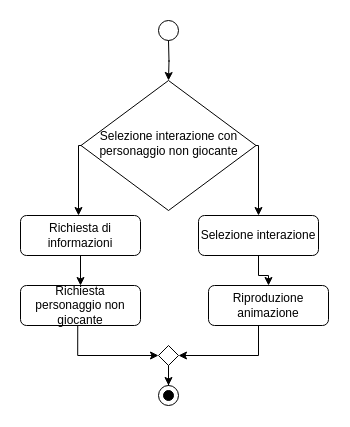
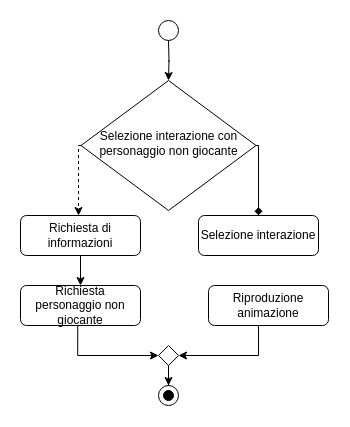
edge "Selezione interazione con personaggio non giocante" -> "Richiesta di informazioni": style solid -> dashed
edge "Selezione interazione con personaggio non giocante" -> "Selezione interazione": arrowhead classic -> diamond
edge "Selezione interazione" -> "Riproduzione animazione": removed
